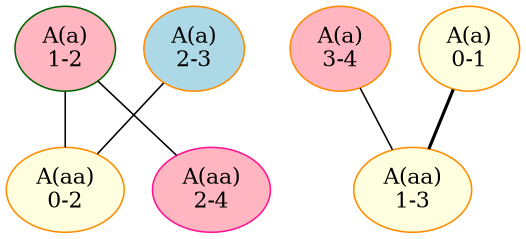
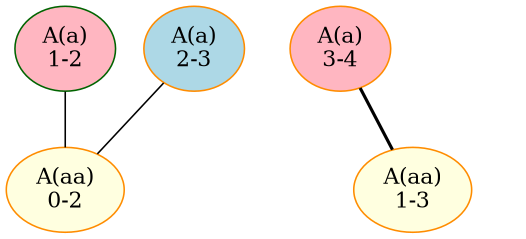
node "A(a) 0-1": removed
edge "A(a) 3-4" -- "A(aa) 1-3": style solid -> bold
node "A(aa) 2-4": removed
